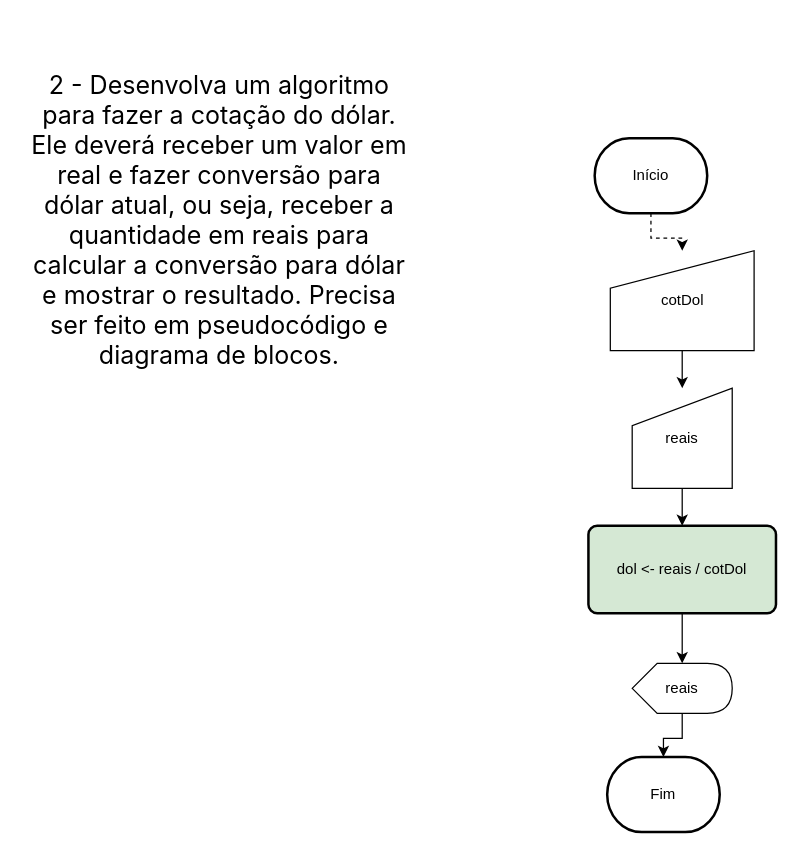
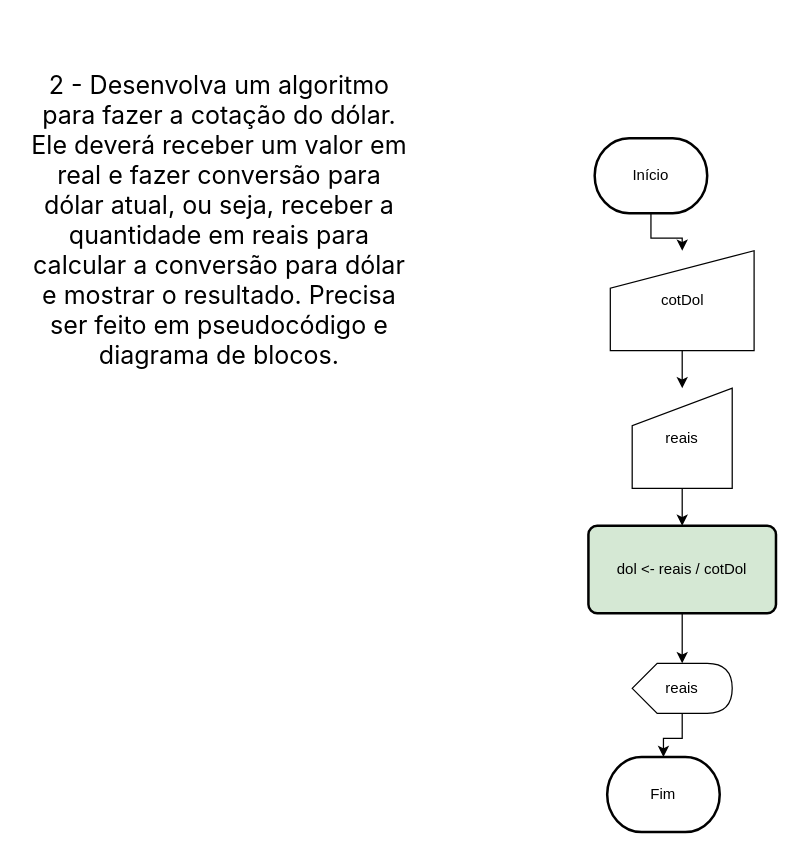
edge "Início" -> "cotDol": style dashed -> solid
